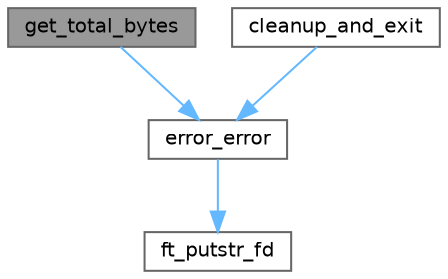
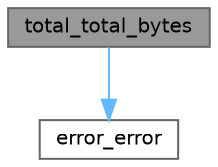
node "get_total_bytes": label "get_total_bytes" -> "total_total_bytes"
node "cleanup_and_exit": removed
node "ft_putstr_fd": removed
